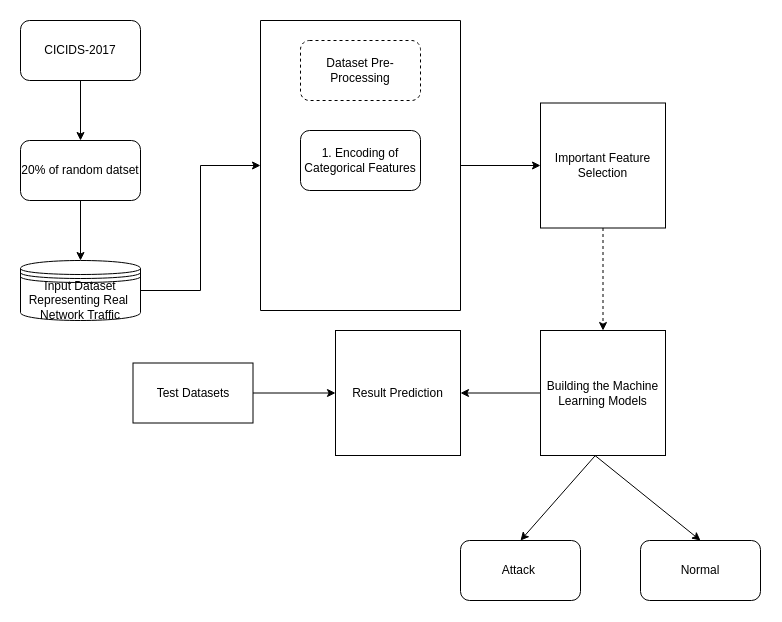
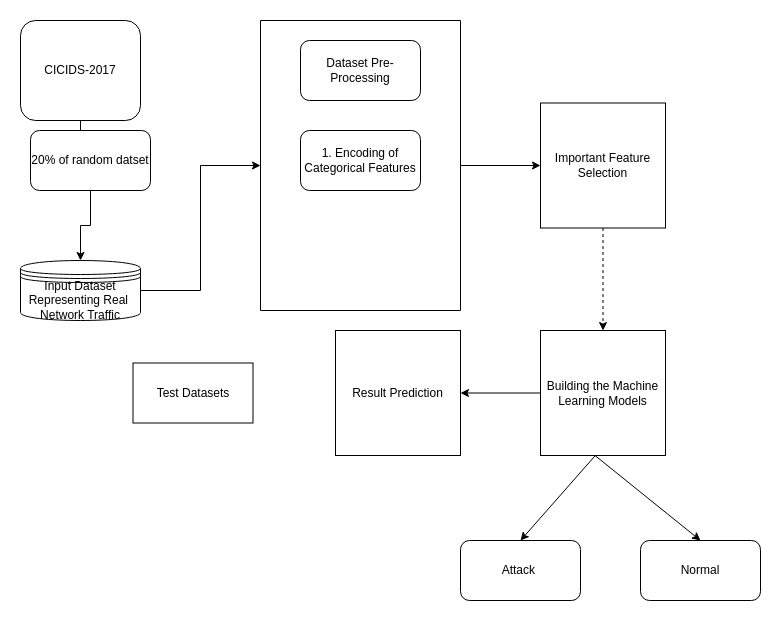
node "CICIDS-2017": size 120x60 -> 120x100
node "Dataset Pre-Processing": style dashed -> solid
node "20% of random datset": moved (81, 171) -> (91, 161)
edge "Test Datasets" -> "Result Prediction": removed
